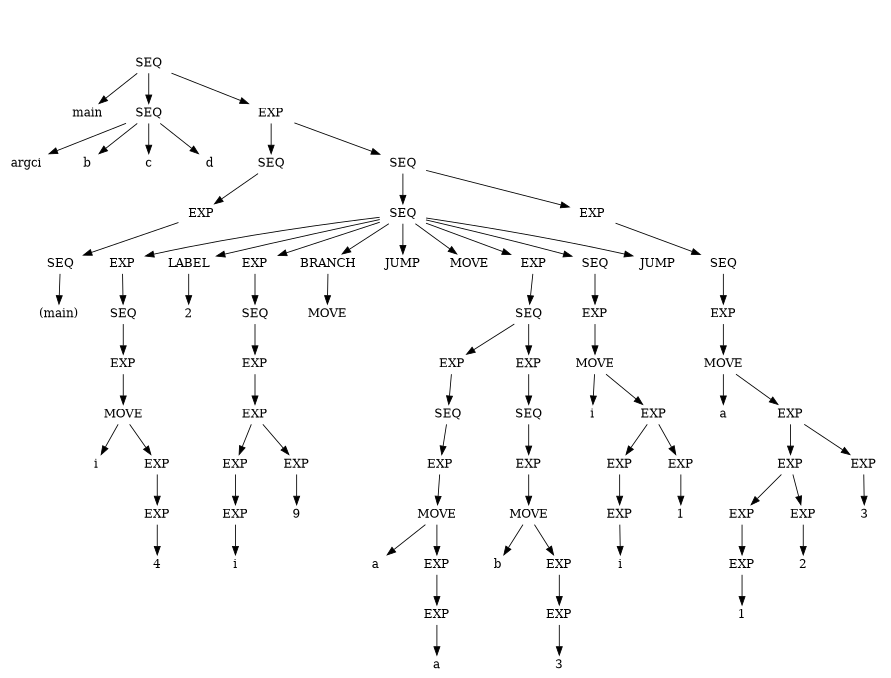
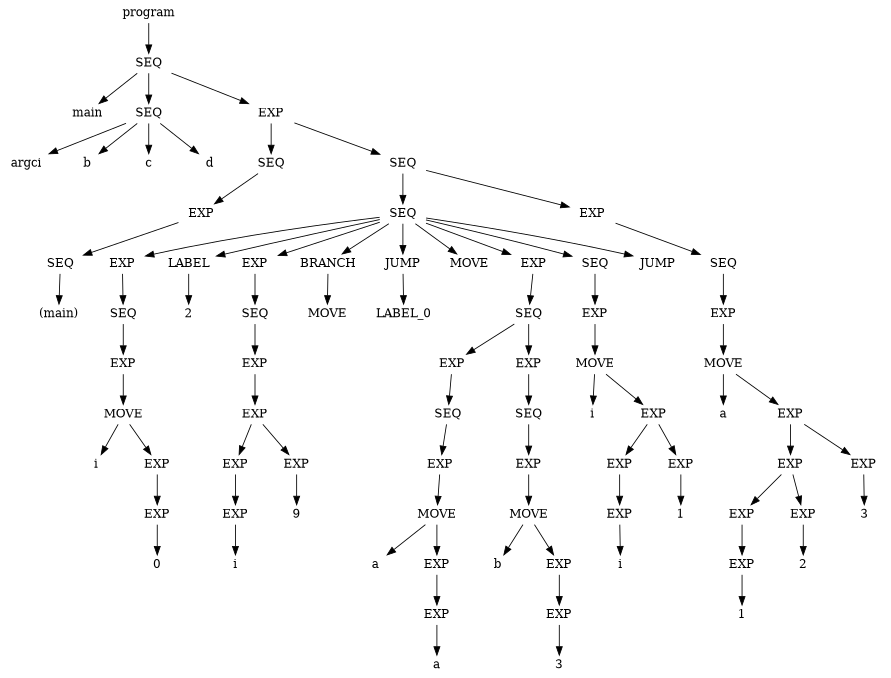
node "program": added
node "LABEL_0": added
node "4": label "4" -> "0"
